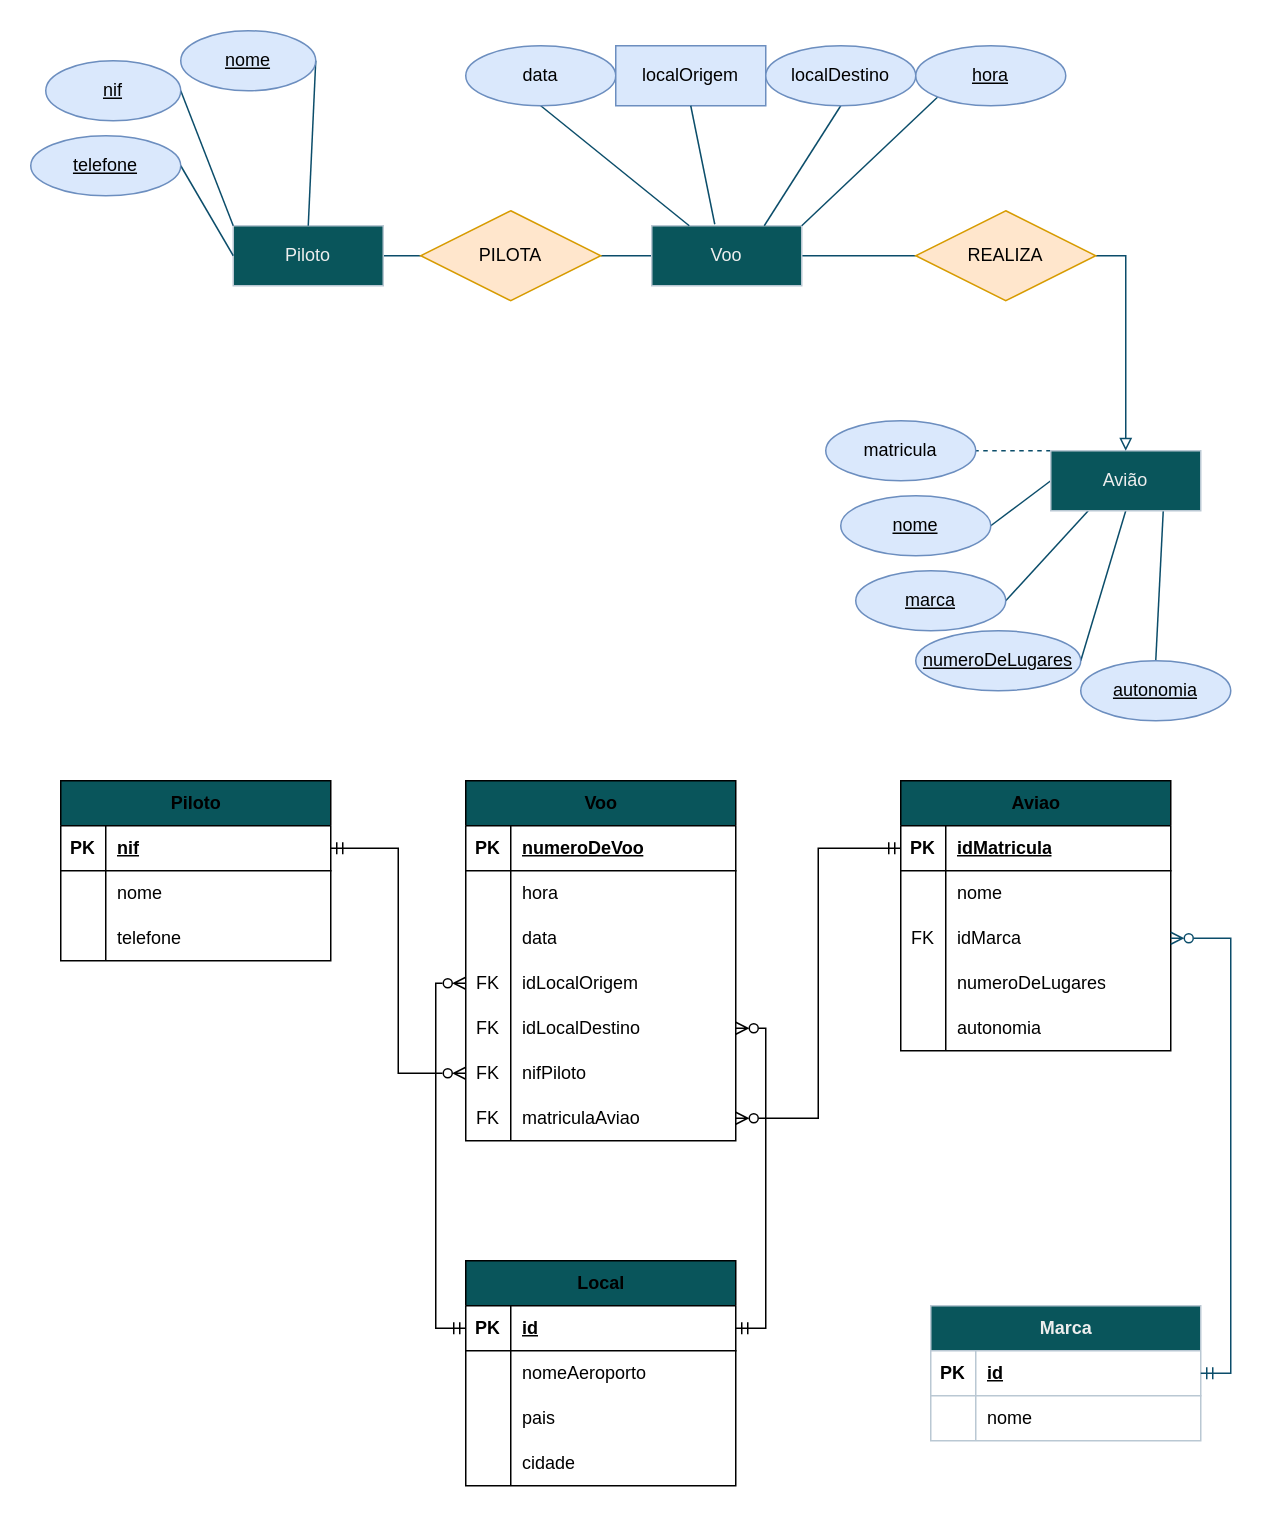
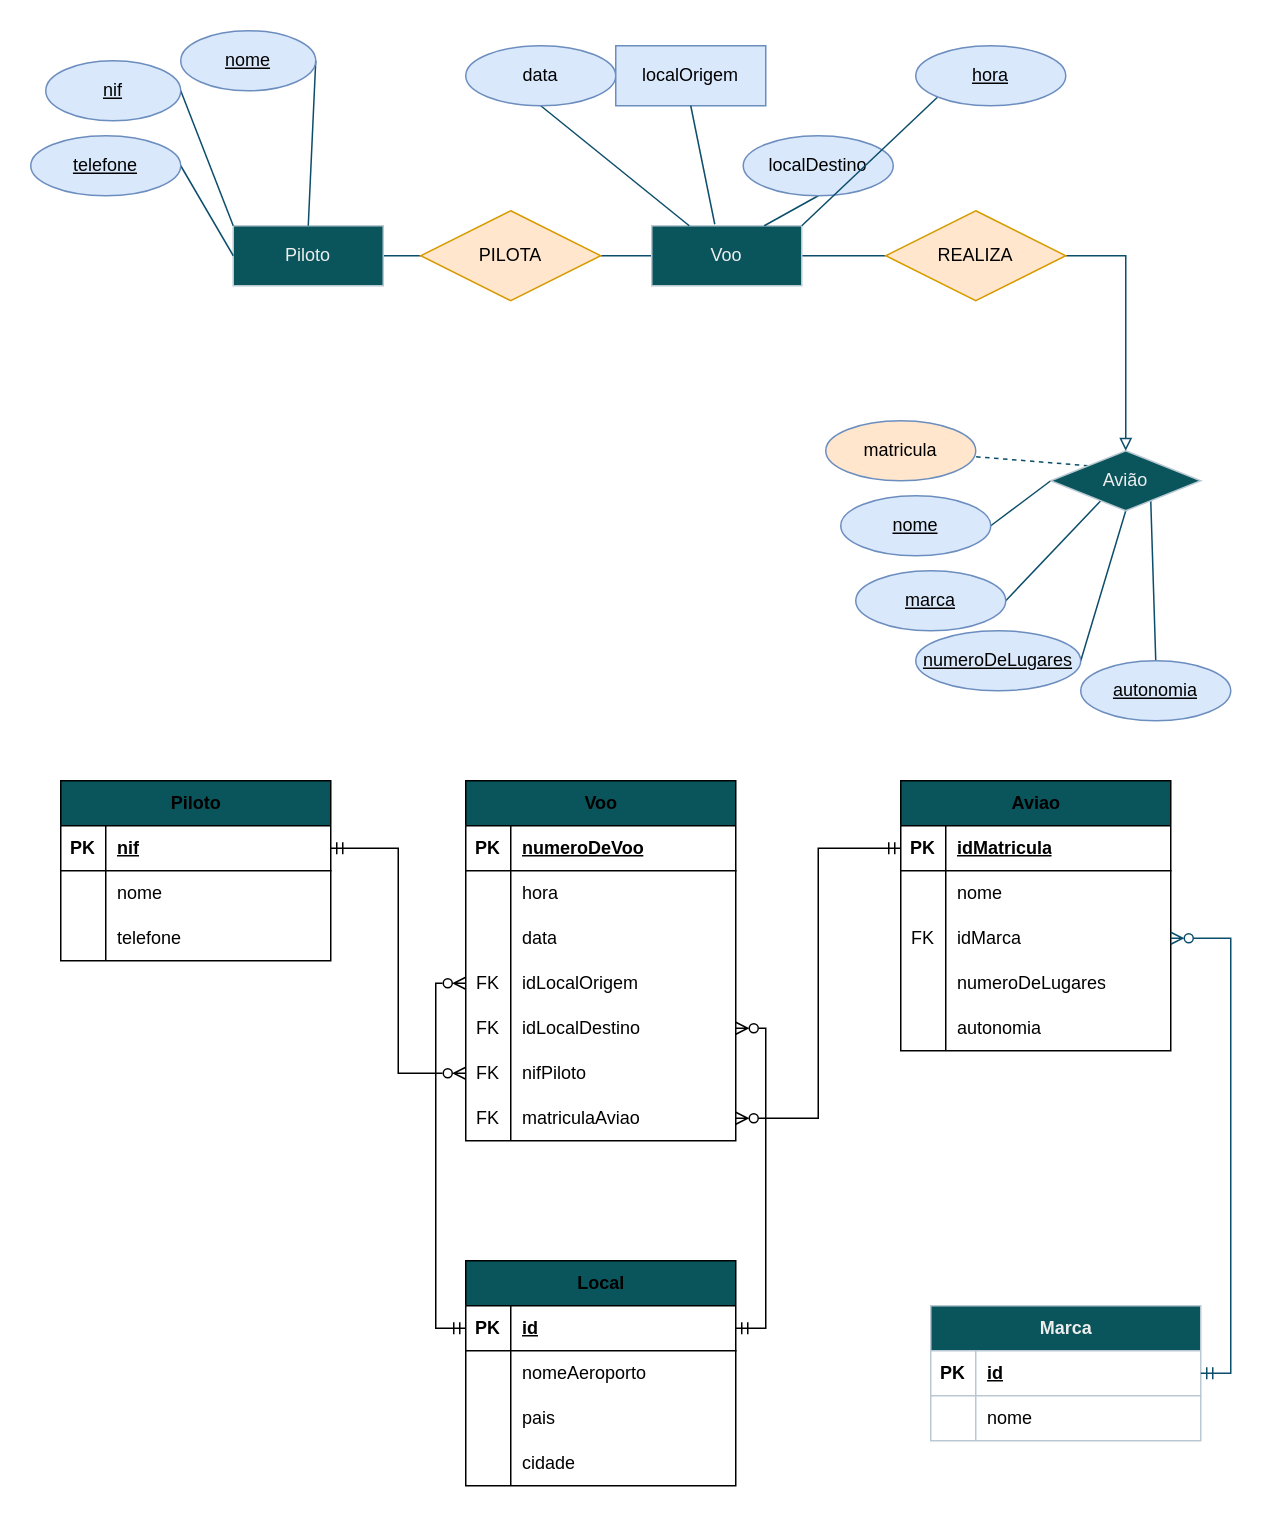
node "localDestino": moved (841, 76) -> (818, 166)
node "REALIZA": moved (1006, 256) -> (976, 256)
node "matricula": fillcolor #dae8fc -> #ffe6cc
node "Avião": shape rectangle -> diamond
